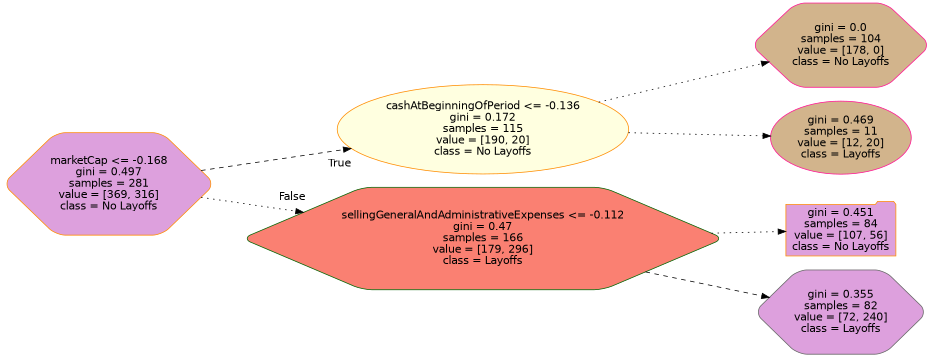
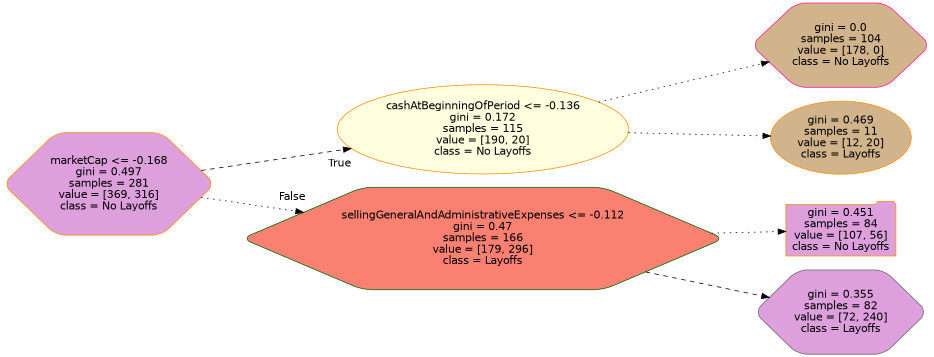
node "gini = 0.469 samples = 11 value = [12, 20] class = Layoffs": color deeppink -> darkorange
